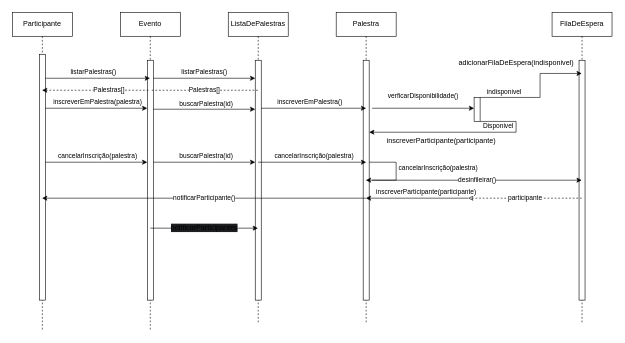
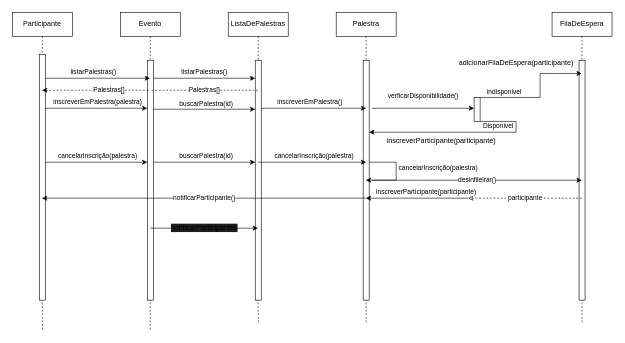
node "adicionarFilaDeEspera(indisponivel)": label "adicionarFilaDeEspera(indisponivel)" -> "adicionarFilaDeEspera(participante)"
